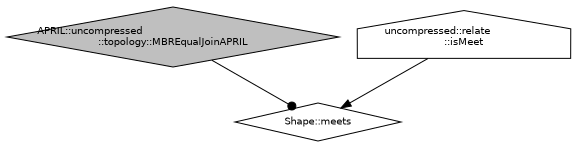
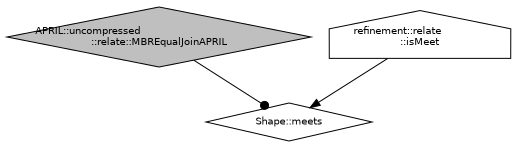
node "APRIL::uncompressed ::topology::MBREqualJoinAPRIL": label "APRIL::uncompressed ::topology::MBREqualJoinAPRIL" -> "APRIL::uncompressed ::relate::MBREqualJoinAPRIL"
node "uncompressed::relate ::isMeet": label "uncompressed::relate ::isMeet" -> "refinement::relate ::isMeet"
